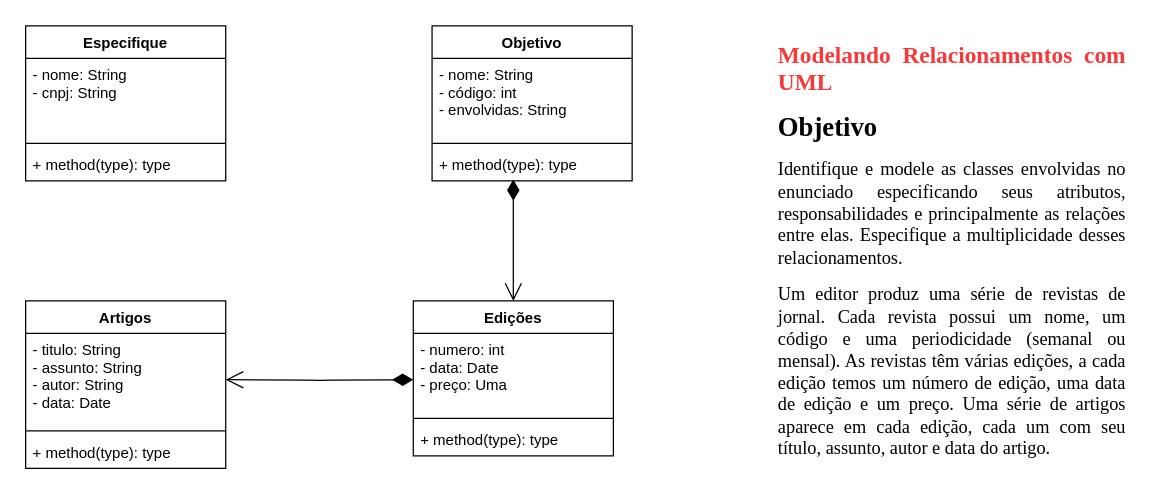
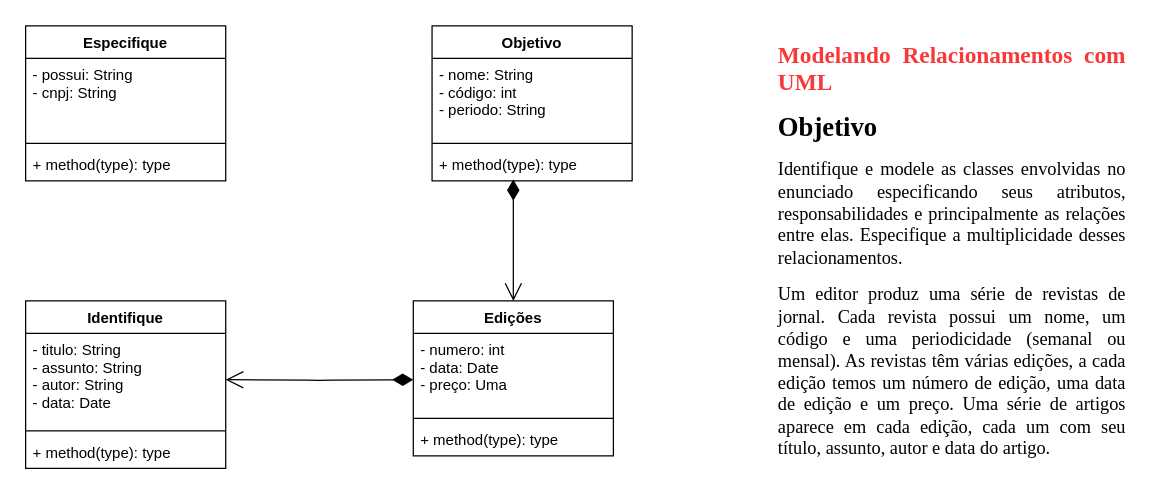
node "- nome: String - cnpj: String": label "- nome: String - cnpj: String" -> "- possui: String - cnpj: String"
node "- nome: String - código: int - envolvidas: String": label "- nome: String - código: int - envolvidas: String" -> "- nome: String - código: int - periodo: String"
node "Artigos": label "Artigos" -> "Identifique"
